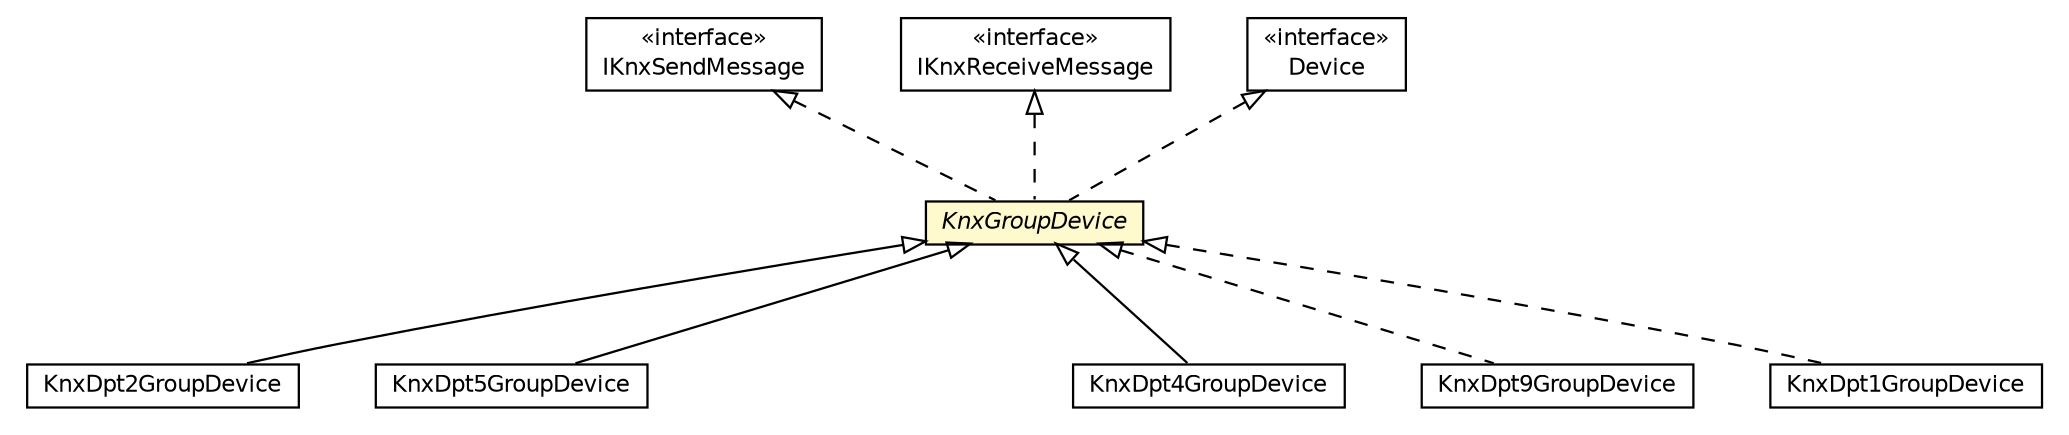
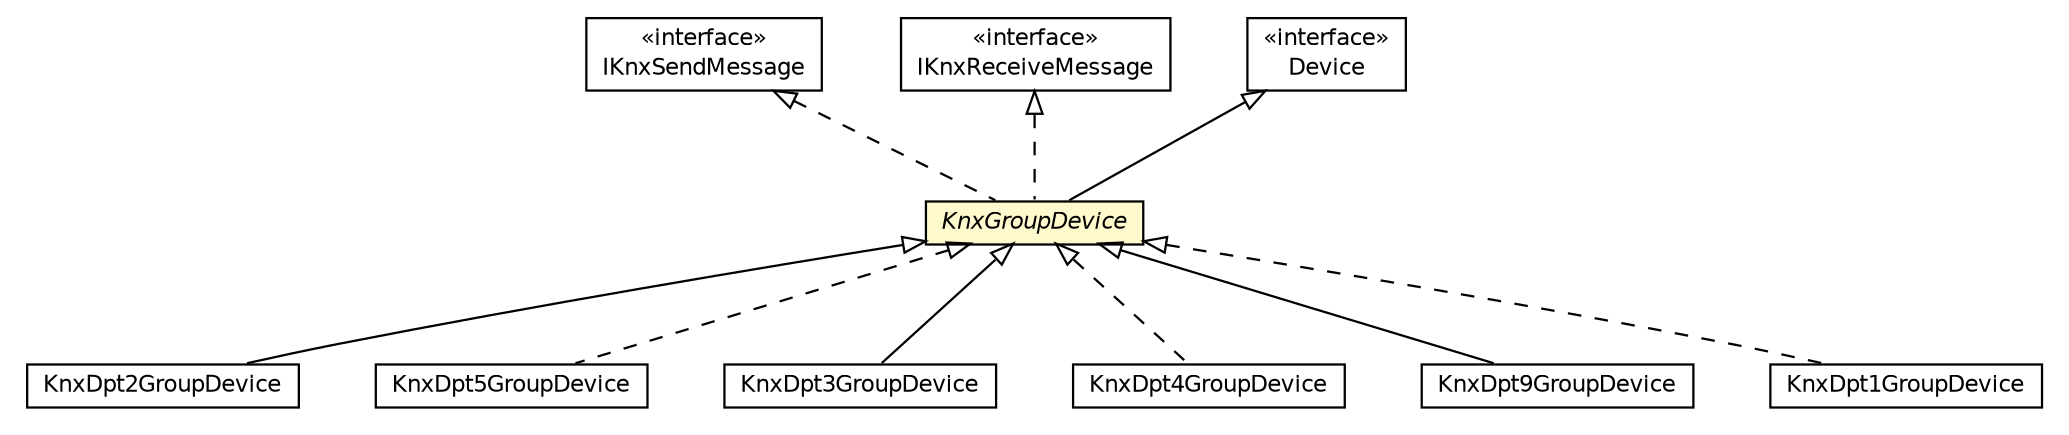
edge "KnxGroupDevice" -> "Device": style dashed -> solid
edge "KnxDpt5GroupDevice" -> "KnxGroupDevice": style solid -> dashed
edge "KnxDpt9GroupDevice" -> "KnxGroupDevice": style dashed -> solid
edge "KnxDpt4GroupDevice" -> "KnxGroupDevice": style solid -> dashed
node "KnxDpt3GroupDevice": added
